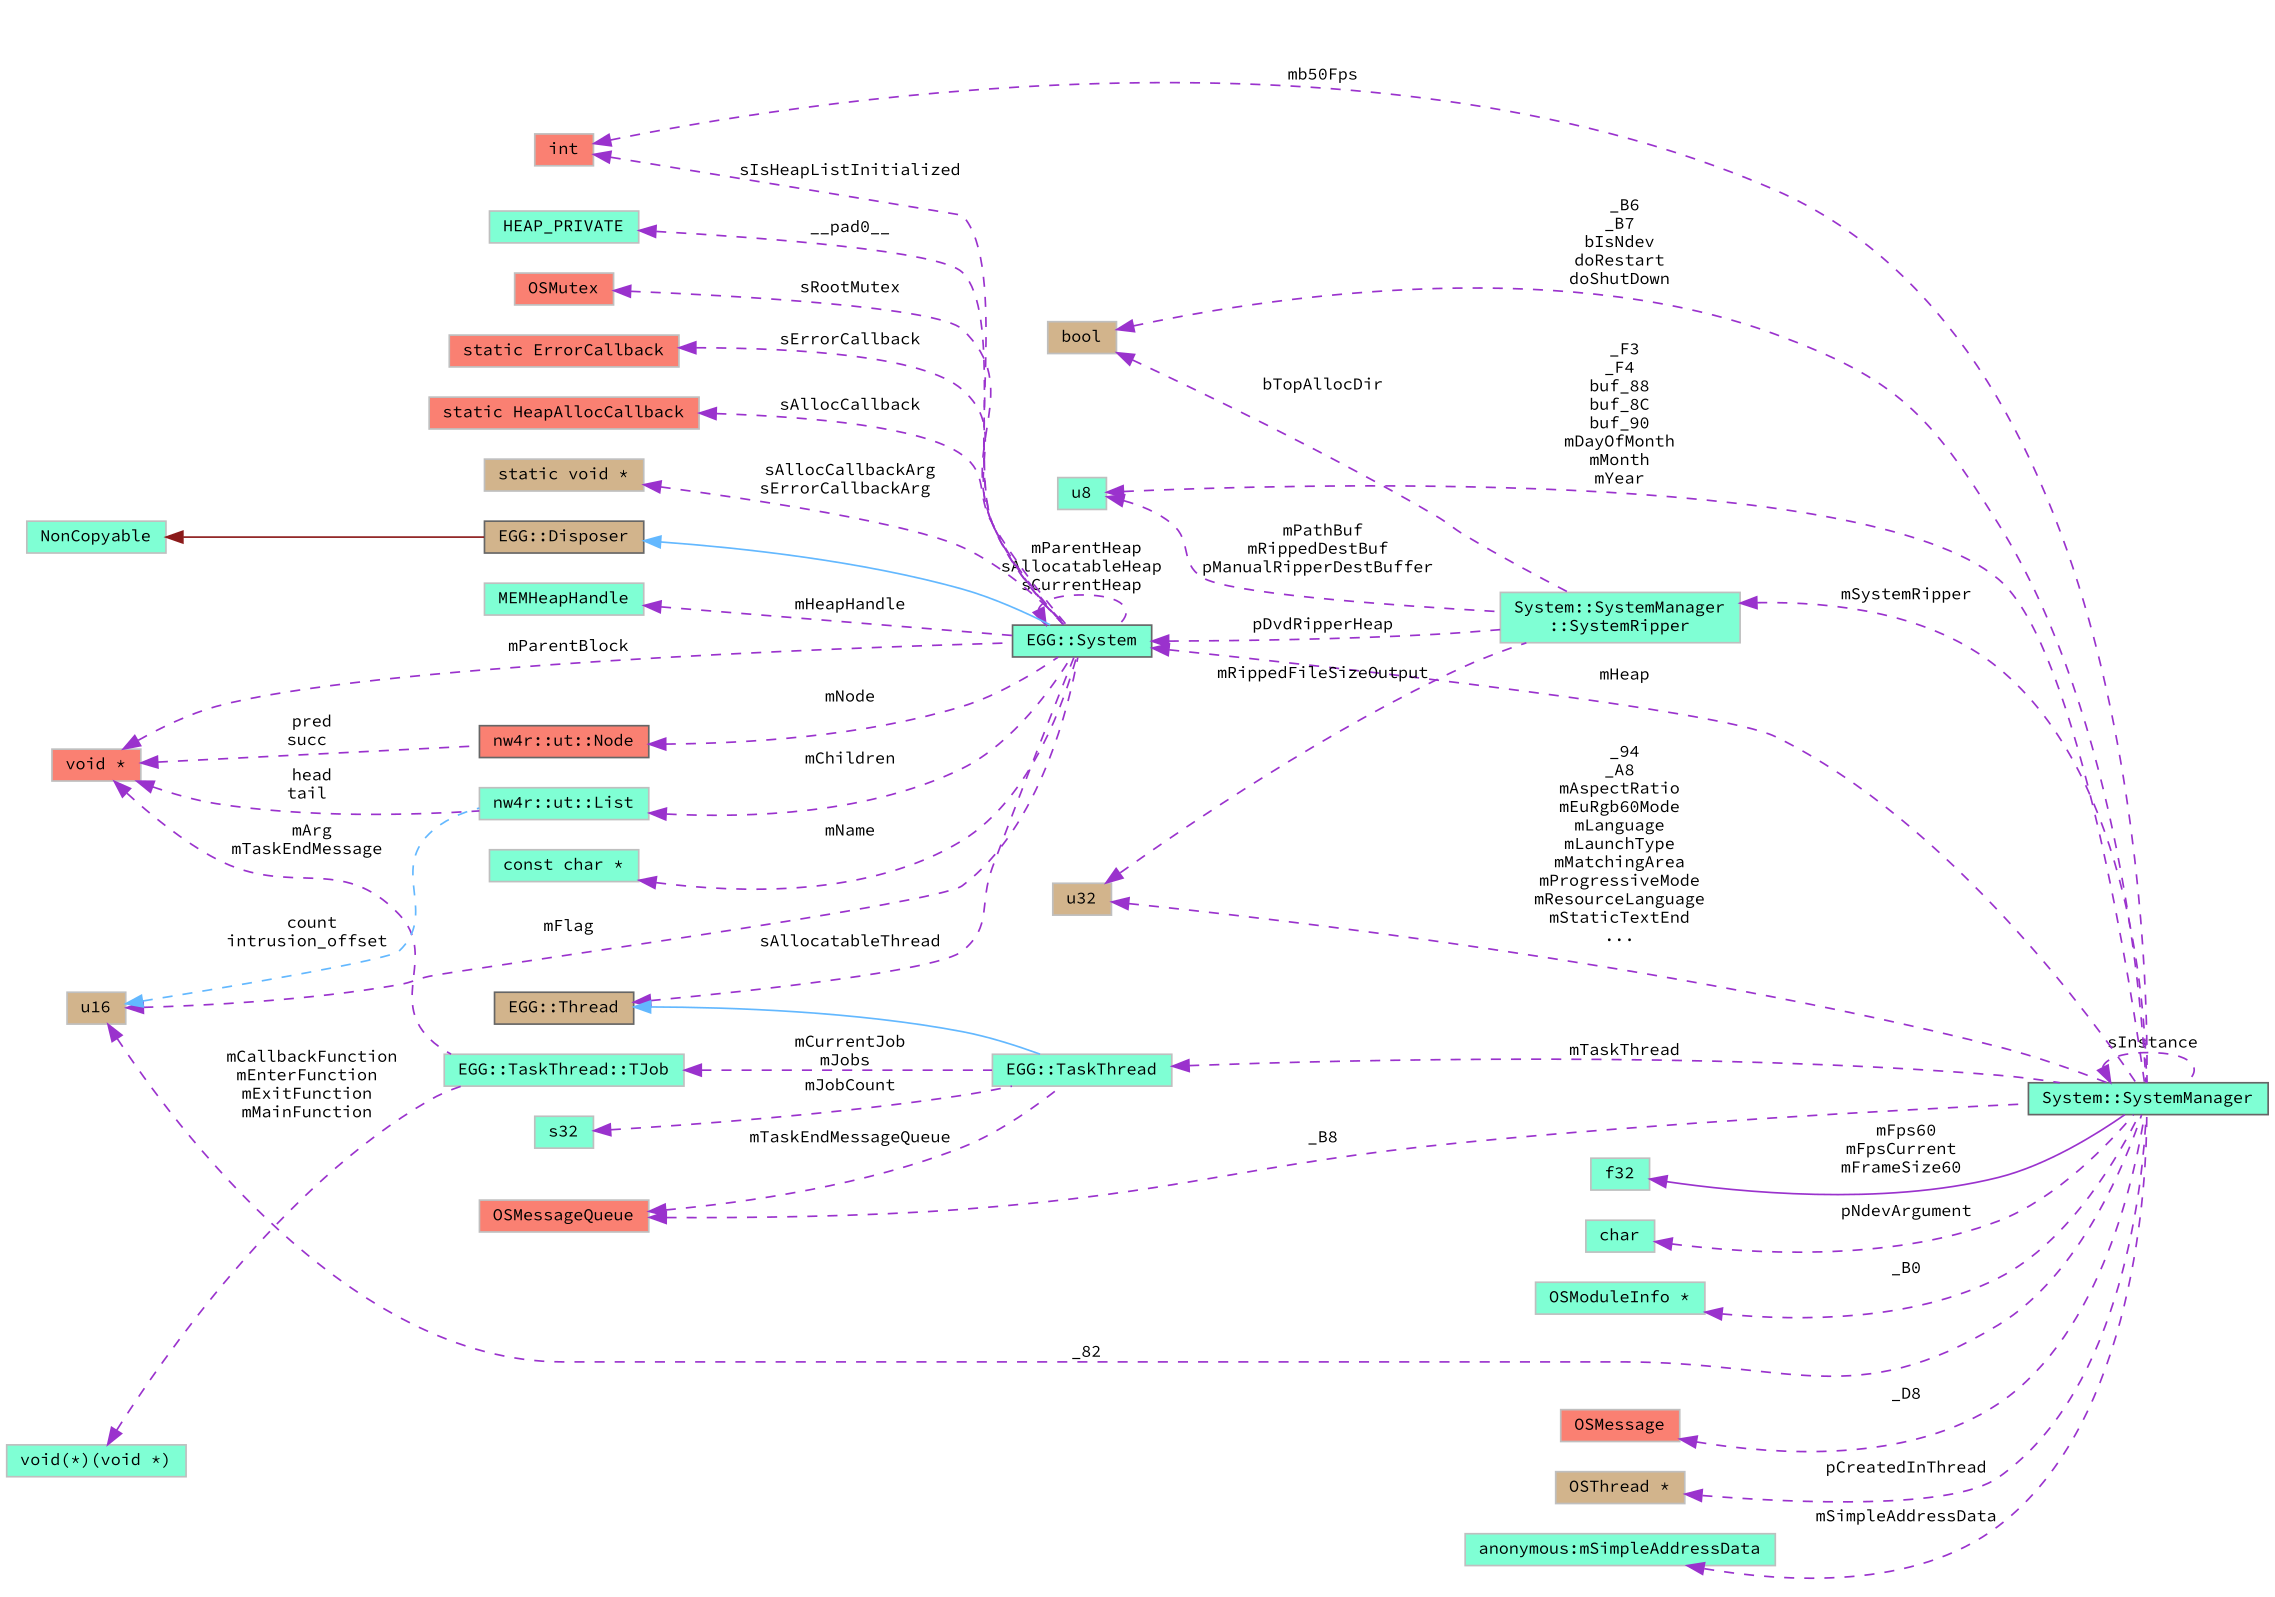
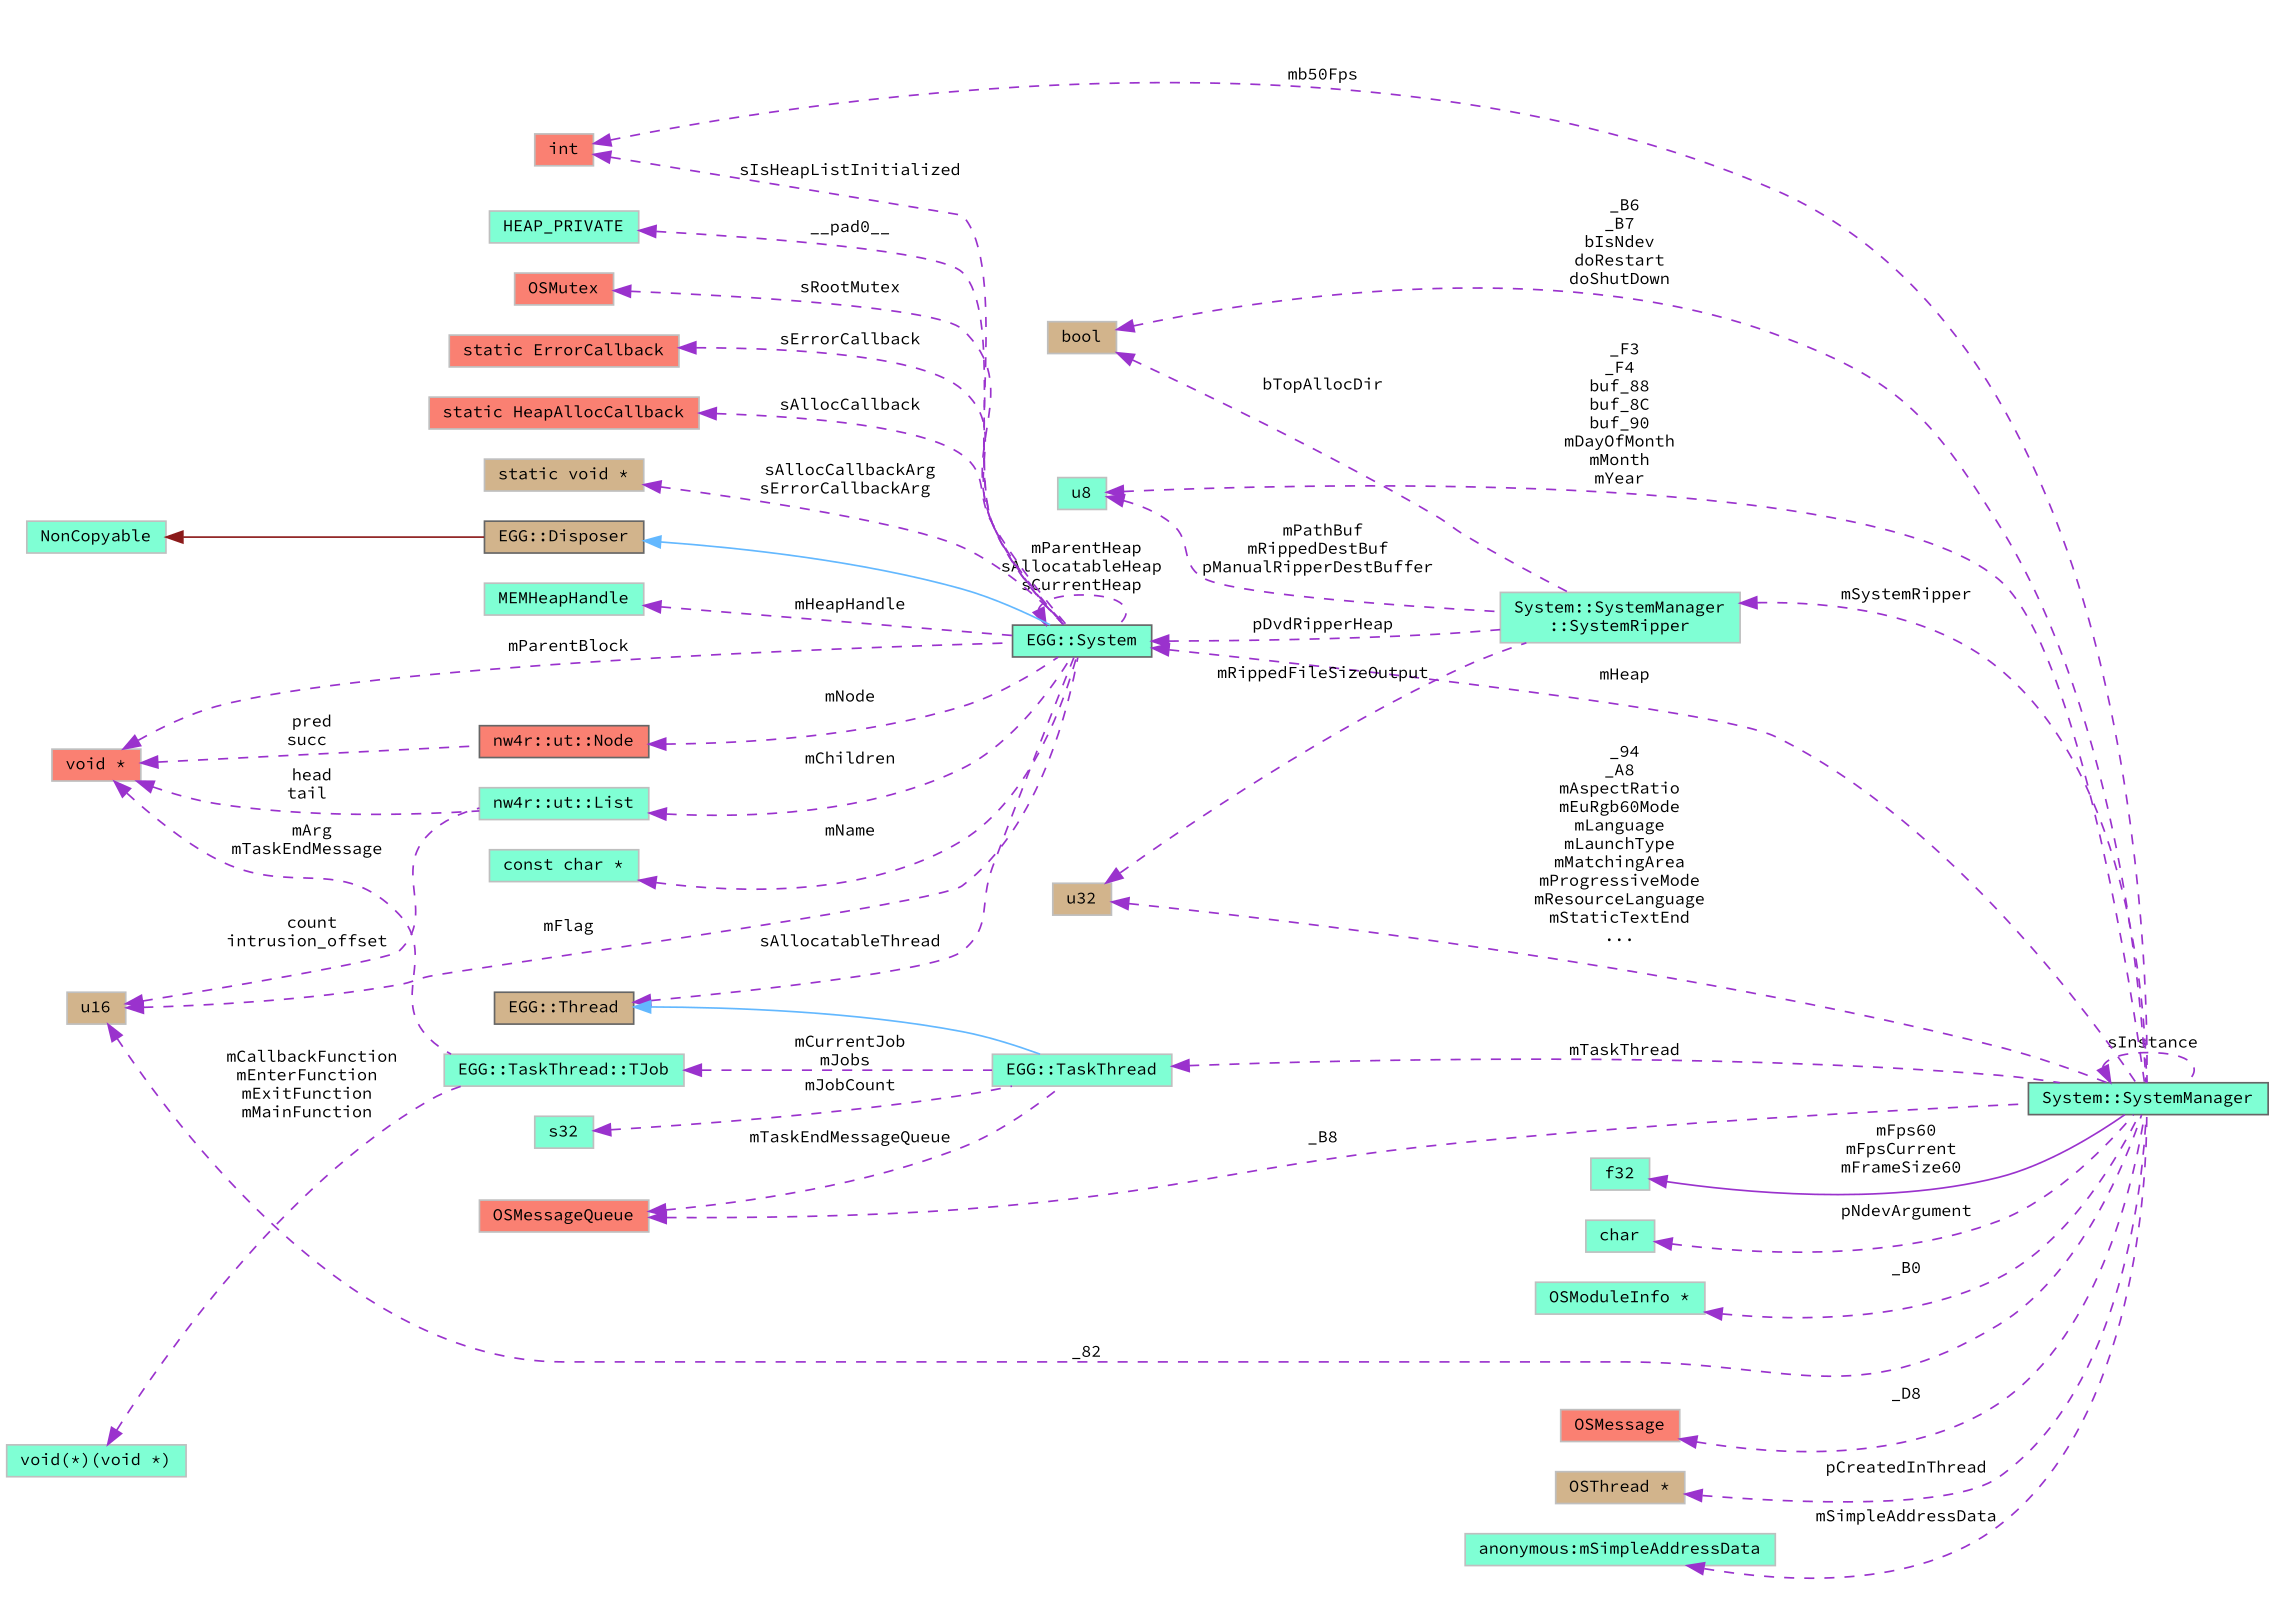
edge "nw4r::ut::List" -> "u16": color steelblue1 -> darkorchid3
